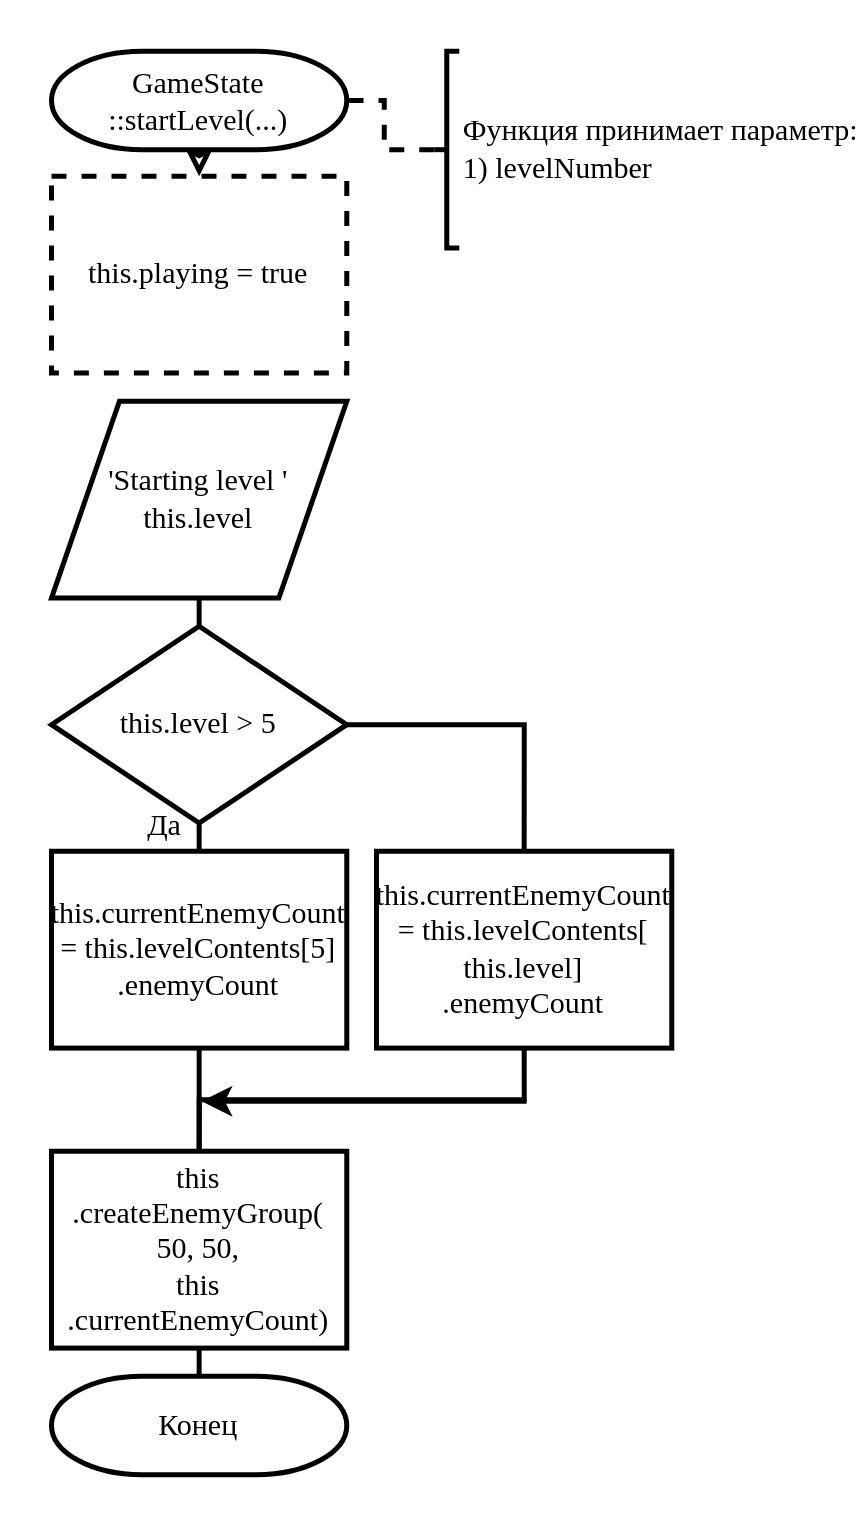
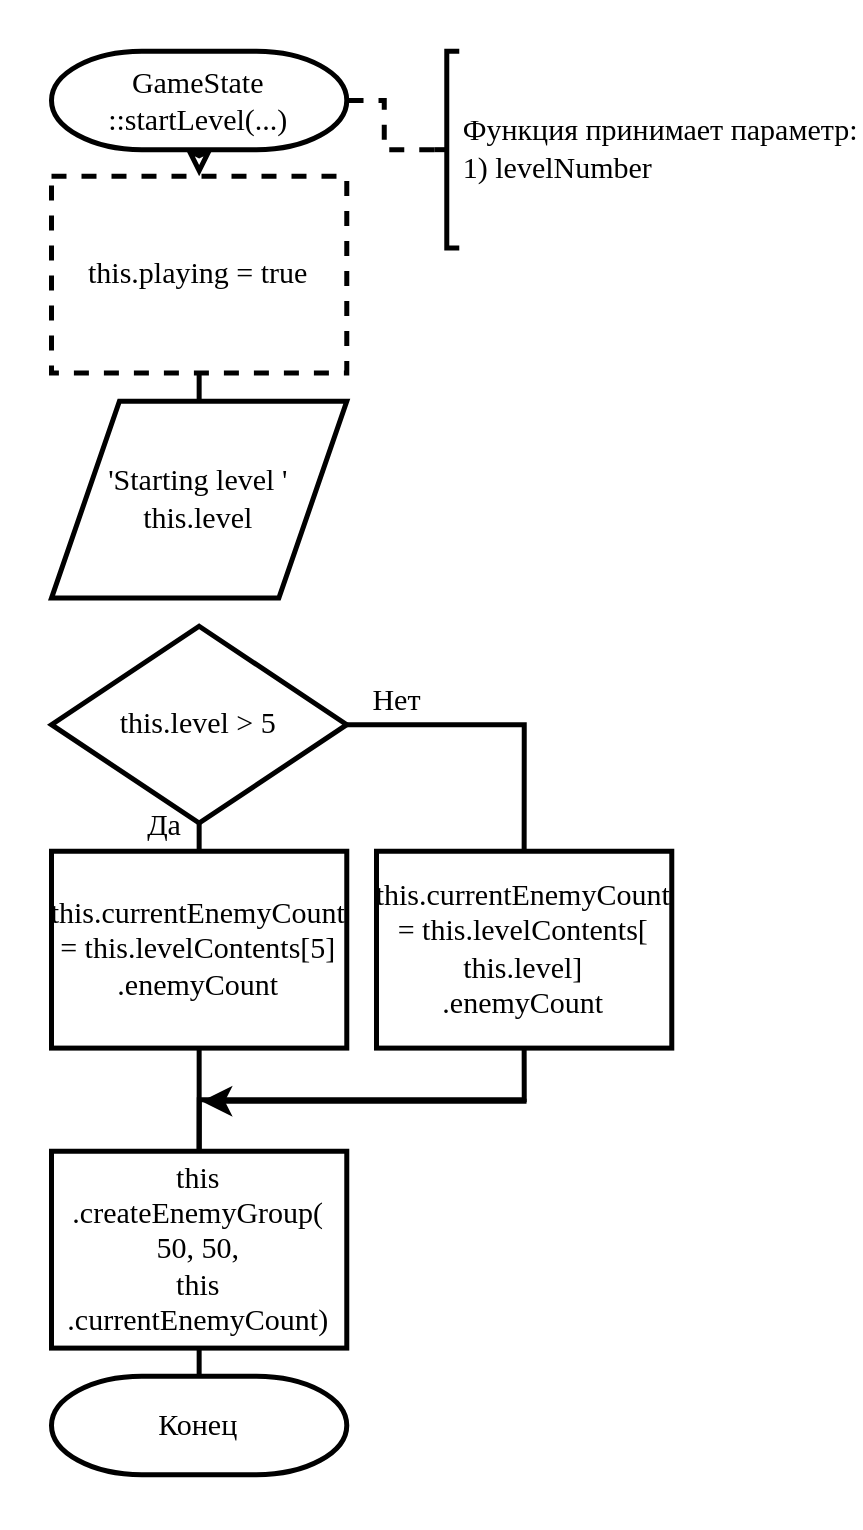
edge "this.playing = true" -- "'Starting level ' this.level": added
edge "'Starting level ' this.level" -- "this.level > 5": removed
node "Нет": added
